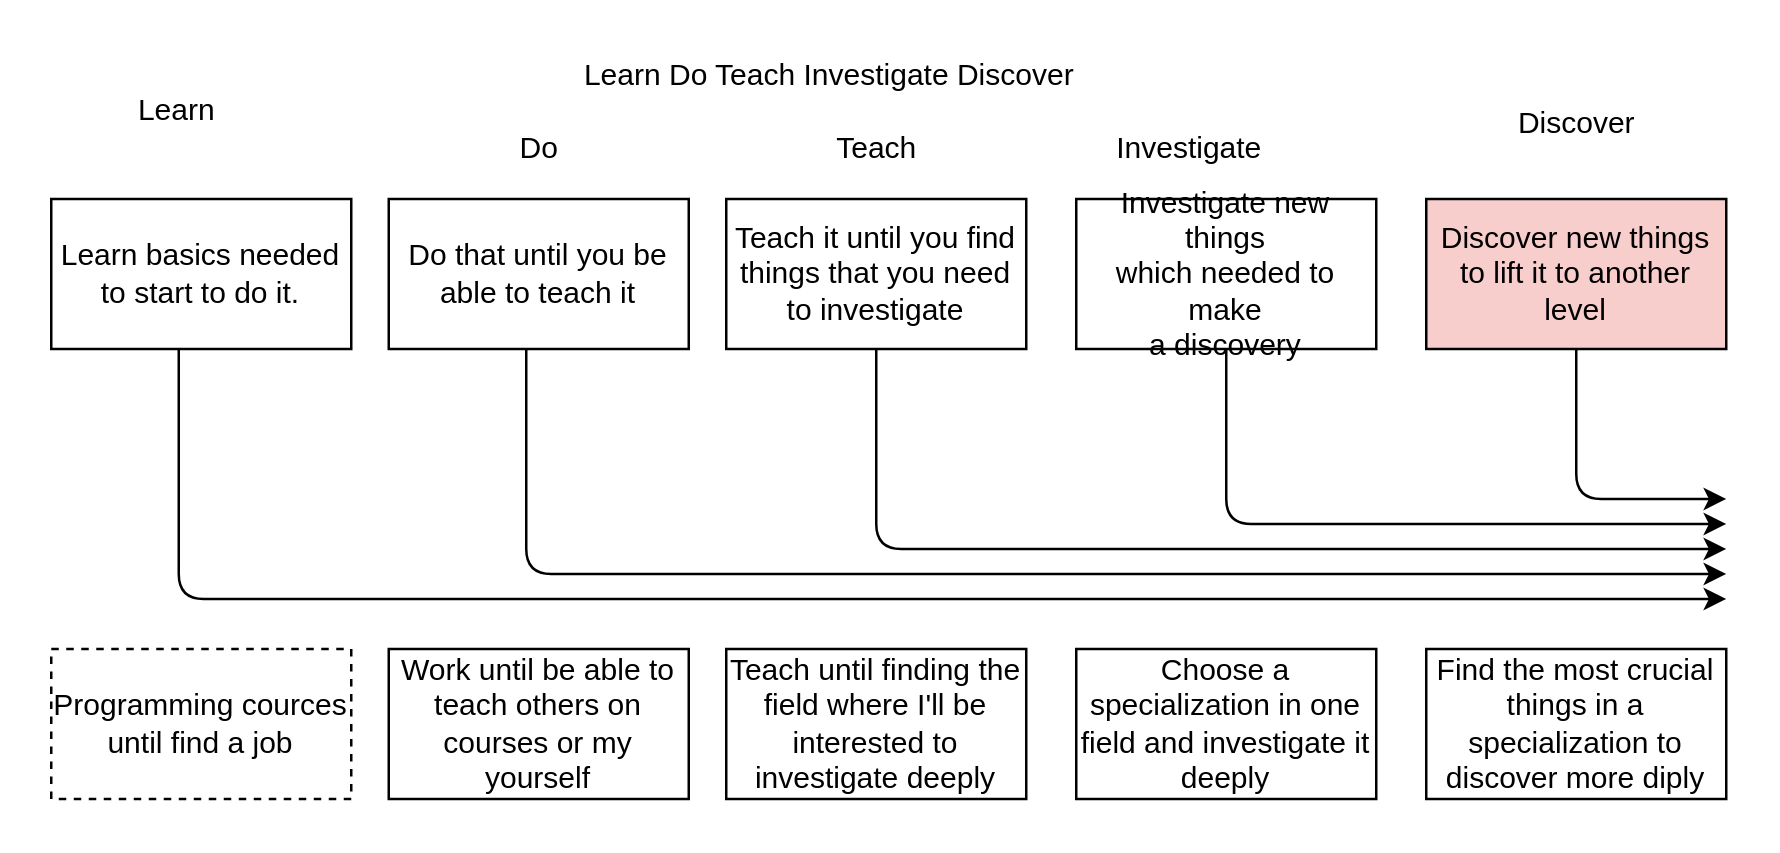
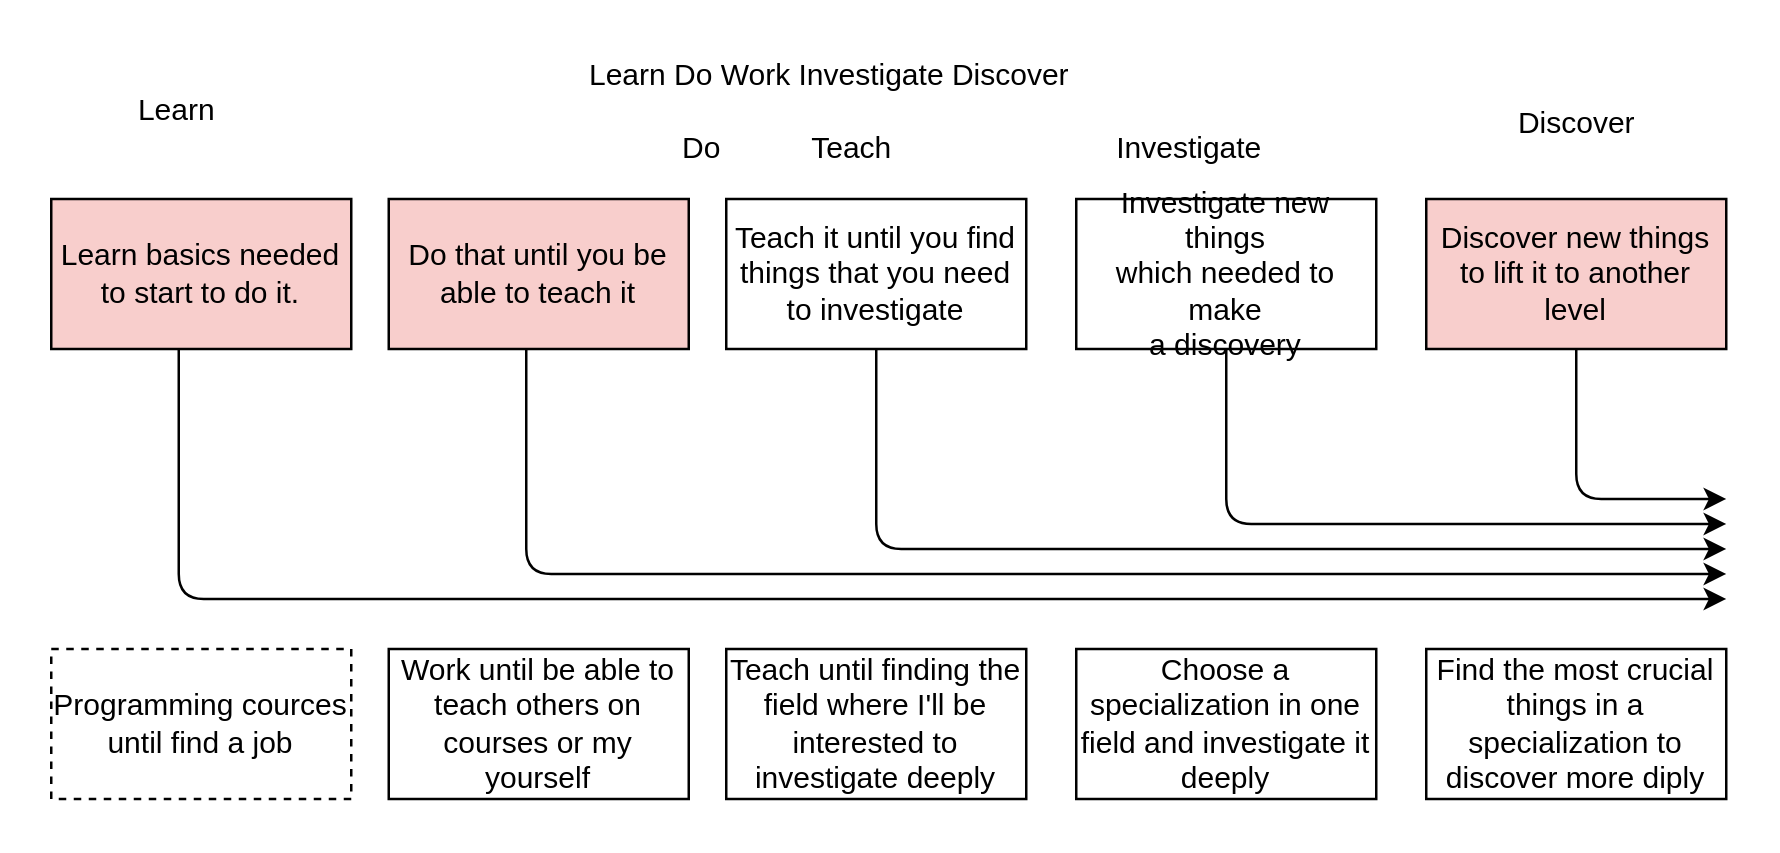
node "Learn Do Teach Investigate Discover": label "Learn Do Teach Investigate Discover" -> "Learn Do Work Investigate Discover"
node "Do": moved (539, 149) -> (701, 149)
node "Teach": moved (876, 149) -> (851, 149)
node "Learn basics needed to start to do it.": fillcolor #ffffff -> #f8cecc
node "Do that until you be able to teach it": fillcolor #ffffff -> #f8cecc
